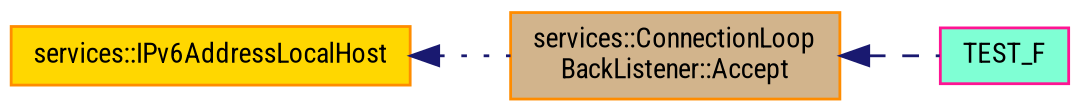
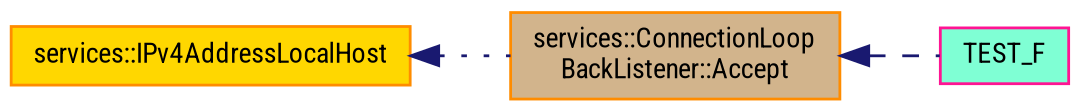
node "services::IPv6AddressLocalHost": label "services::IPv6AddressLocalHost" -> "services::IPv4AddressLocalHost"
